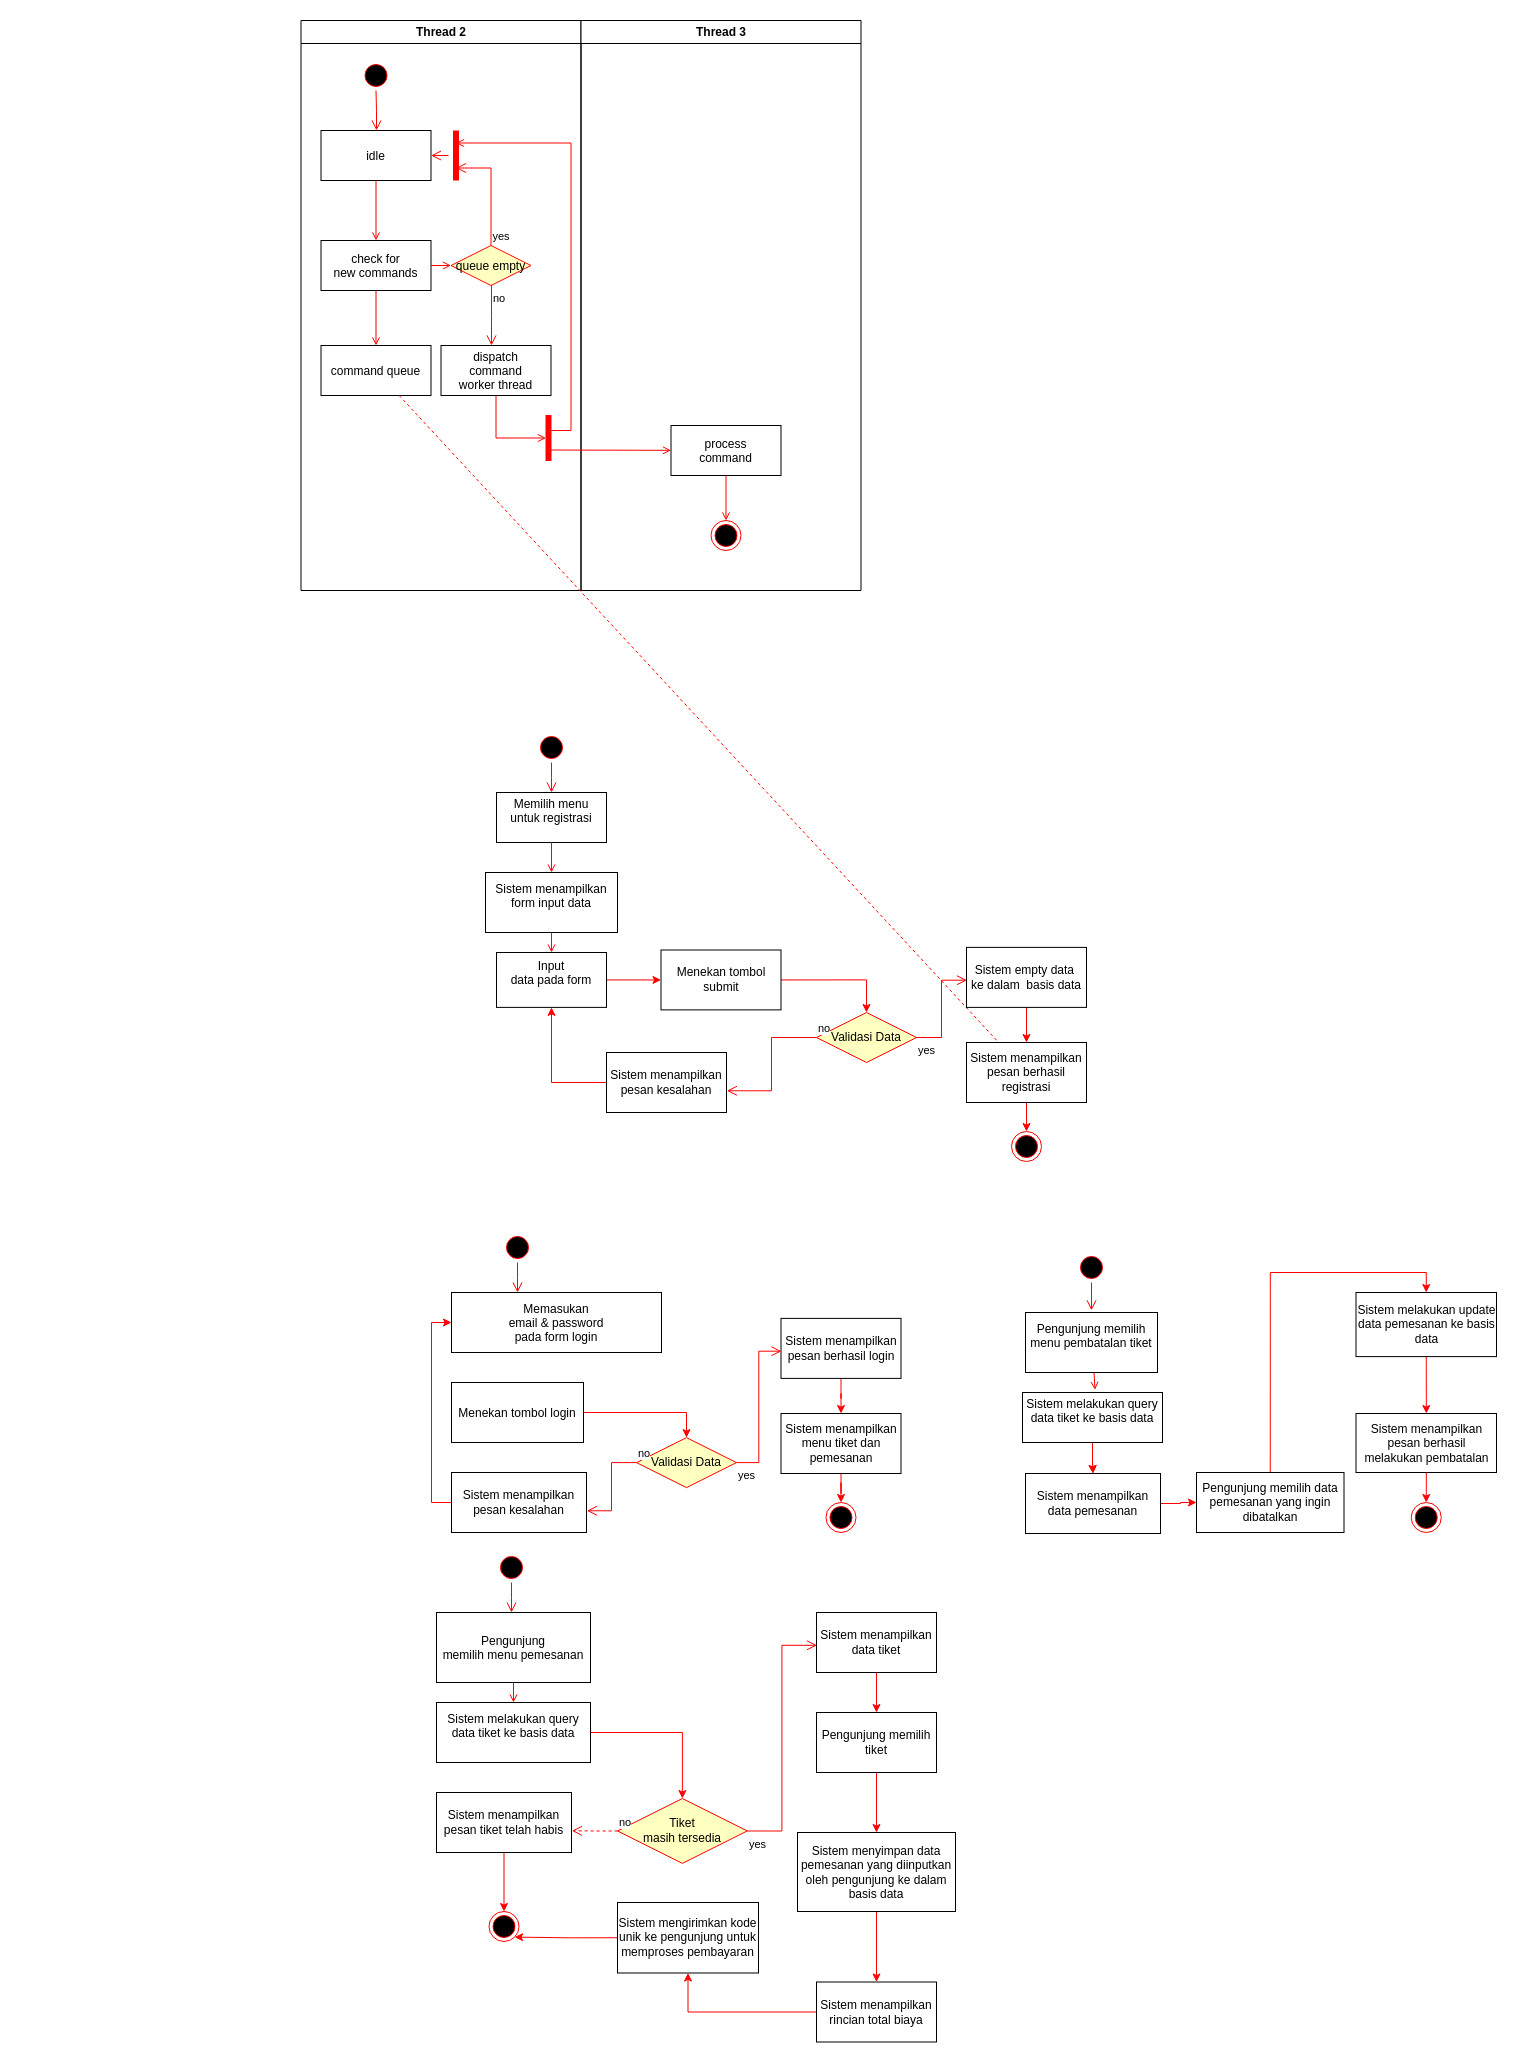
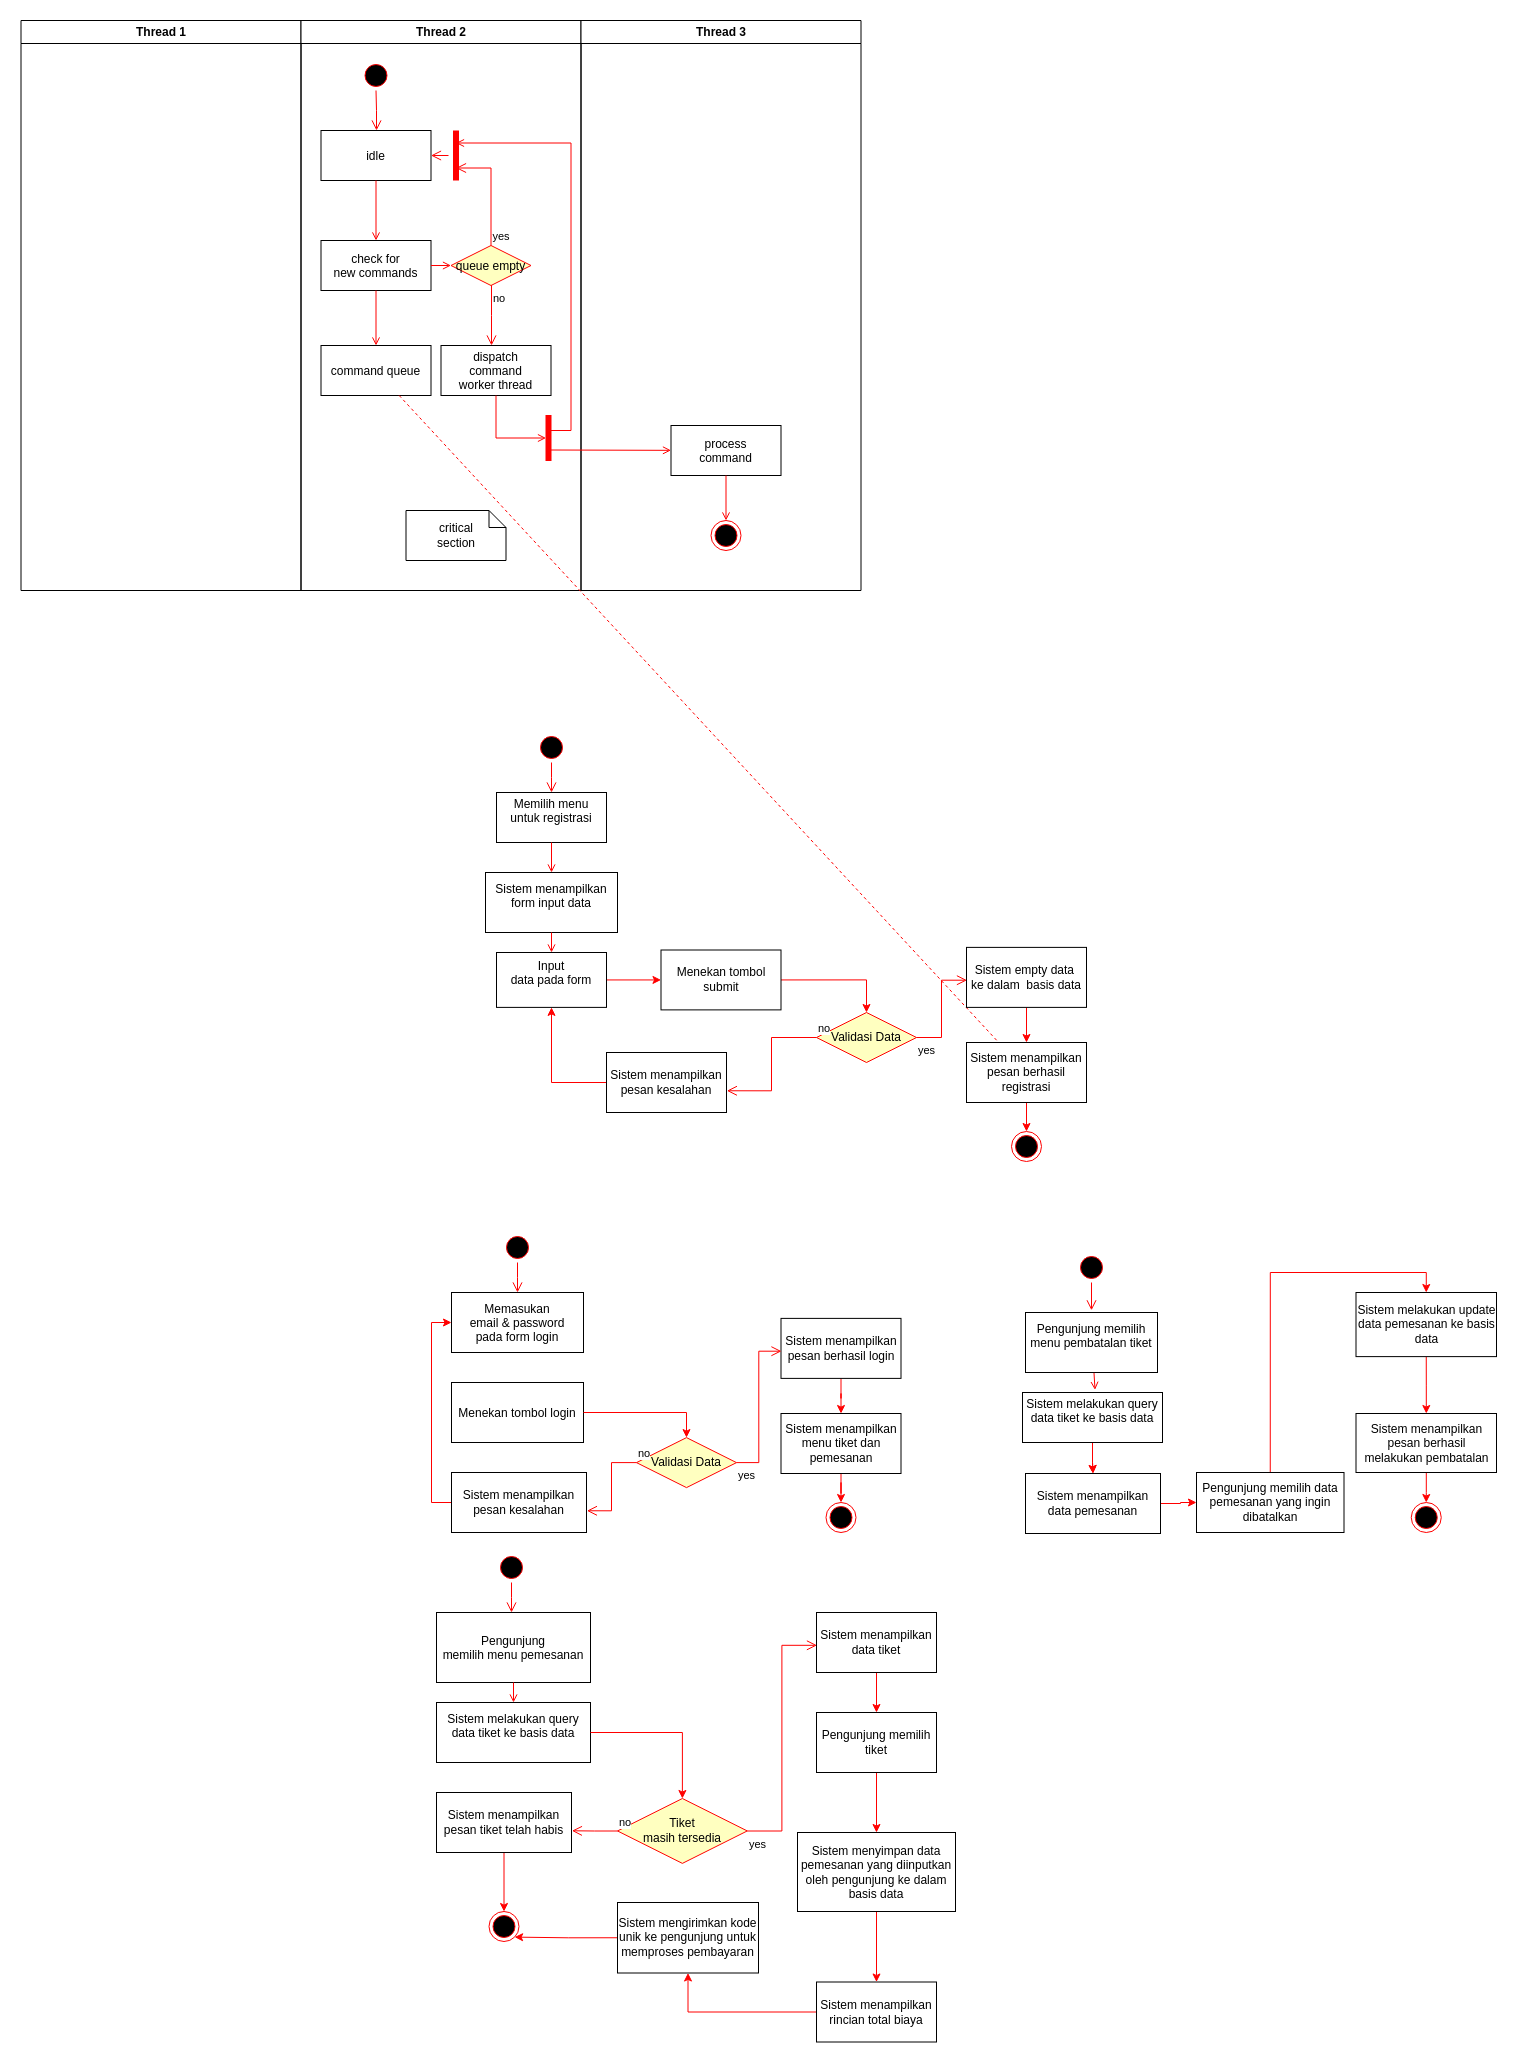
node "Thread 1": added
node "critical section": added
node "Memasukan email & password pada form login": size 210x60 -> 132x60
edge "Tiket masih tersedia" -> "Sistem menampilkan pesan tiket telah habis": style dashed -> solid
